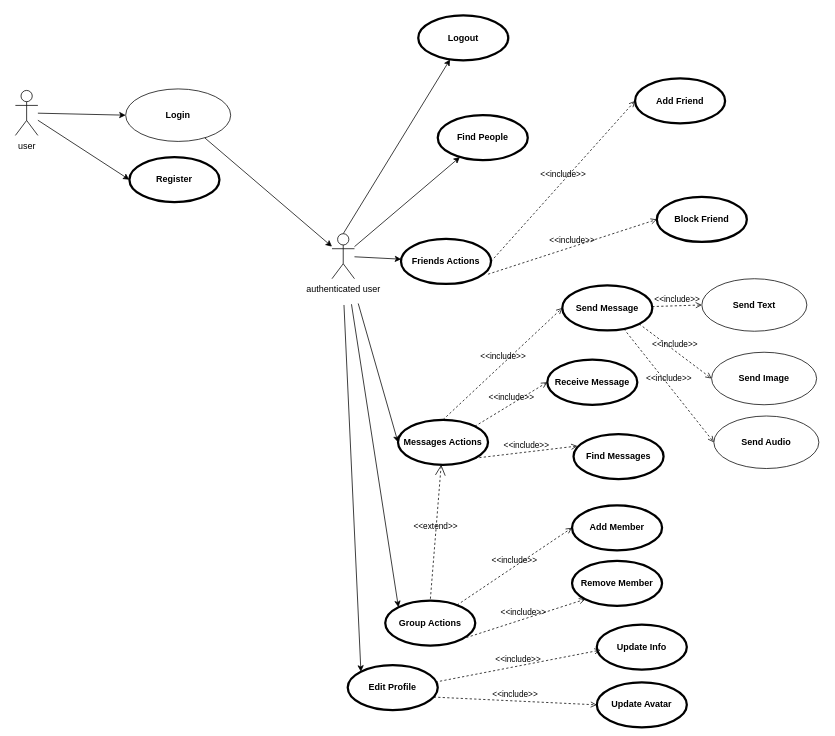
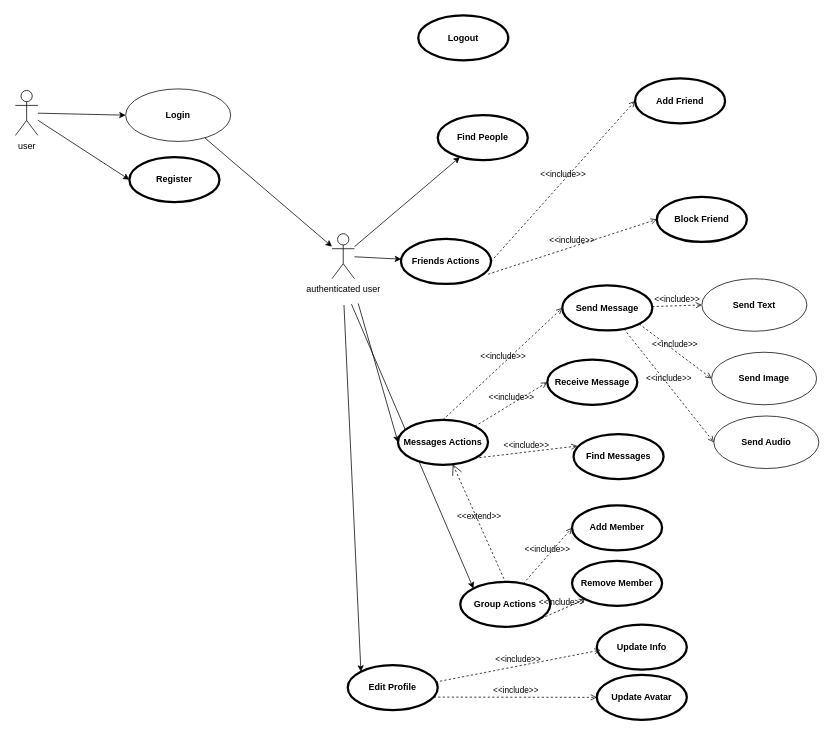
edge "authenticated user" -> "Logout": removed
node "Group Actions": moved (430, 623) -> (505, 604)
node "Update Avatar": moved (642, 705) -> (642, 697)
